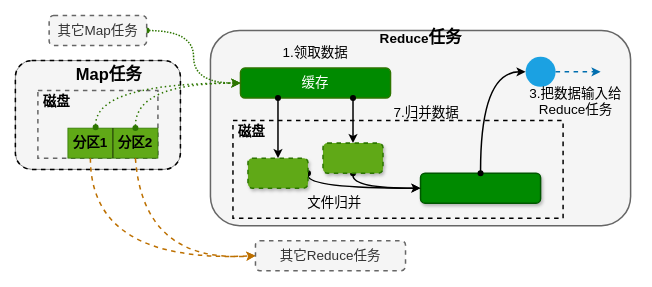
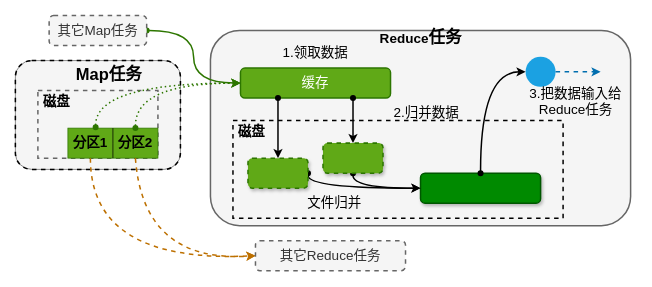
edge "其它Map任务" -- "缓存": style dashed -> solid
node "缓存": fillcolor #008a00 -> #60a917
node "7.归并数据": label "7.归并数据" -> "2.归并数据"
